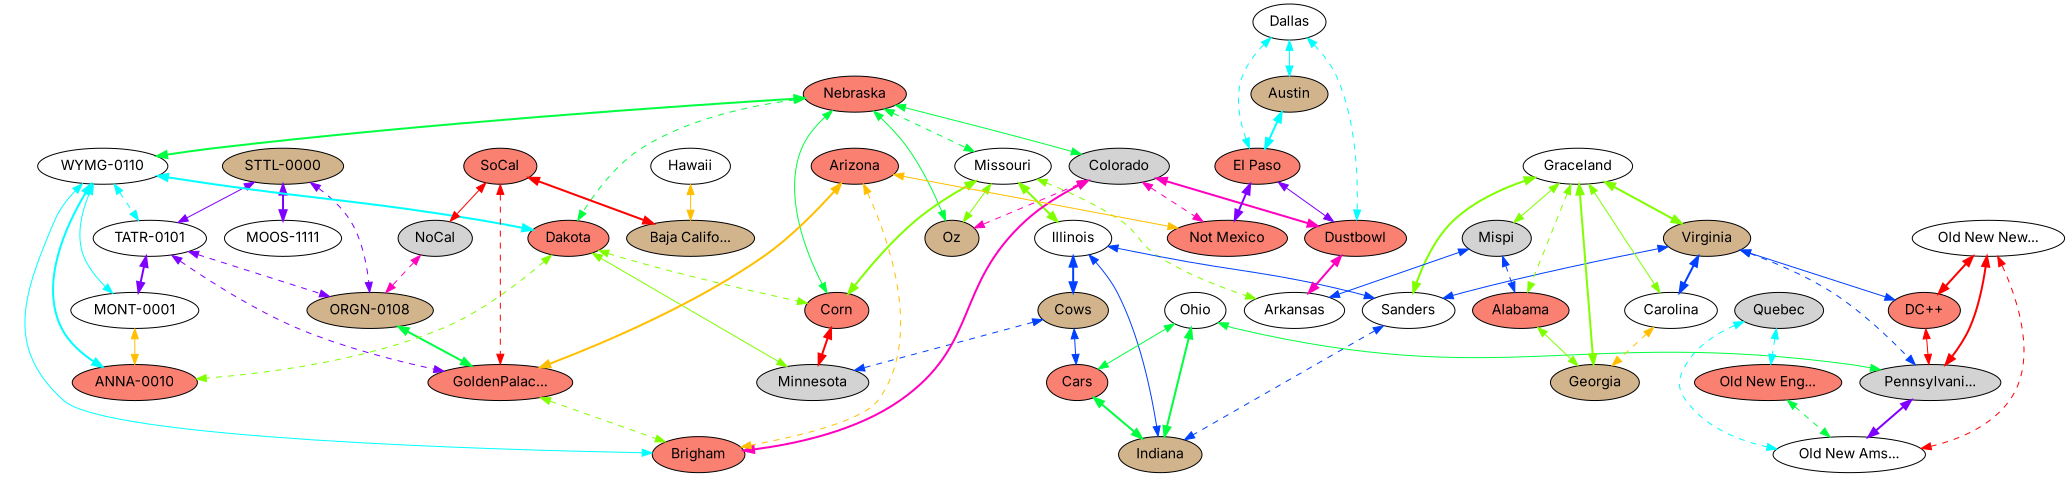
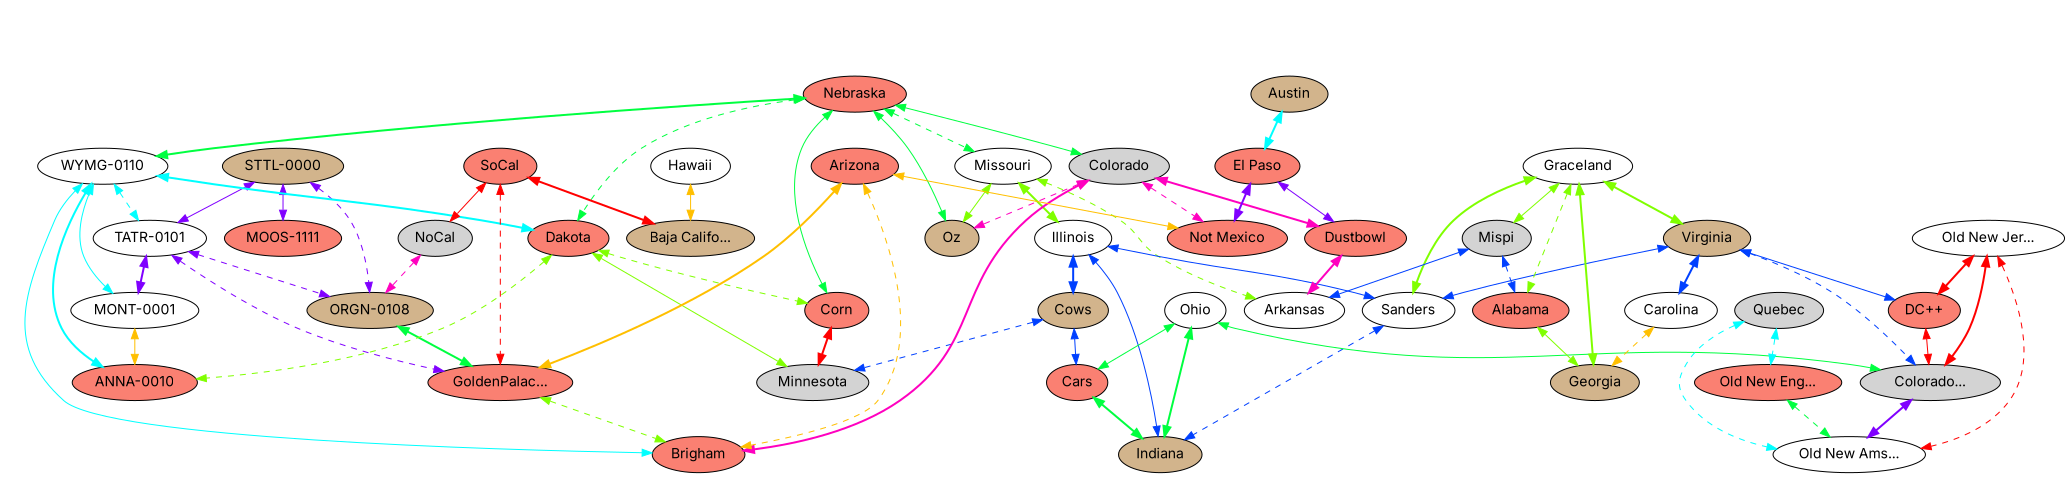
node "Dallas": removed
edge "STTL-0000" -- "MOOS-1111": style bold -> solid
edge "Missouri" -- "Corn": removed
node "MOOS-1111": fillcolor white -> salmon
edge "Graceland" -- "Carolina": removed
node "Old New New...": label "Old New New..." -> "Old New Jer..."
node "Pennsylvani...": label "Pennsylvani..." -> "Colorado..."
